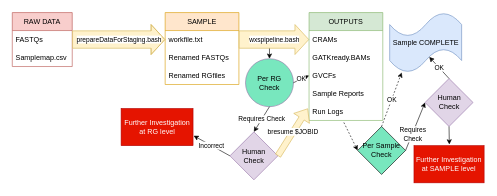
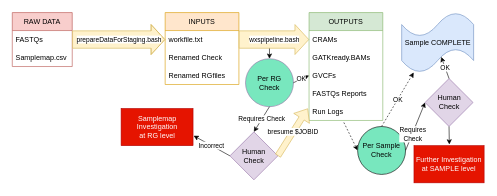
node "SAMPLE": label "SAMPLE" -> "INPUTS"
node "Sample COMPLETE": moved (426, 42) -> (438, 42)
node "Renamed FASTQs": label "Renamed FASTQs" -> "Renamed Check"
node "Sample Reports": label "Sample Reports" -> "FASTQs Reports"
node "Further Investigation at RG level": label "Further Investigation at RG level" -> "Samplemap Investigation at RG level"
node "Per Sample Check": shape diamond -> ellipse
